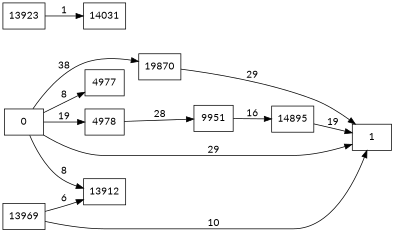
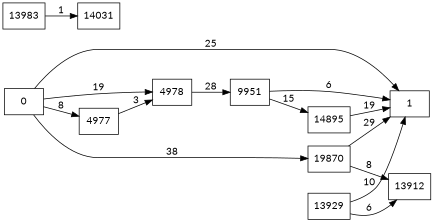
node "13923": label "13923" -> "13983"
edge "9951" -> "1": added, label "6"
edge "4977" -> "4978": added, label "3"
edge "9951" -> "14895": label "16" -> "15"
edge "0" -> "1": label "29" -> "25"
edge "0" -> "13912": now "19870" -> "13912"
node "13969": label "13969" -> "13929"
